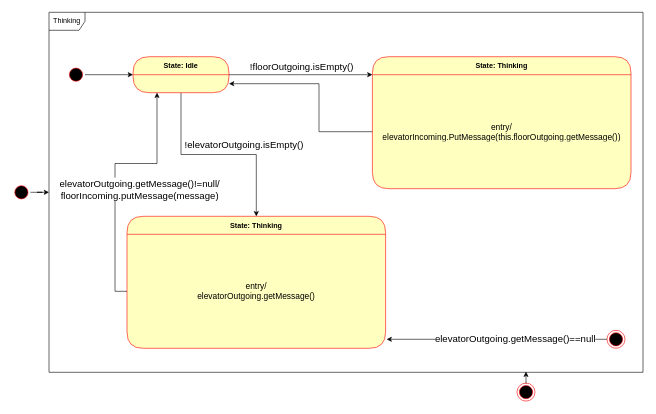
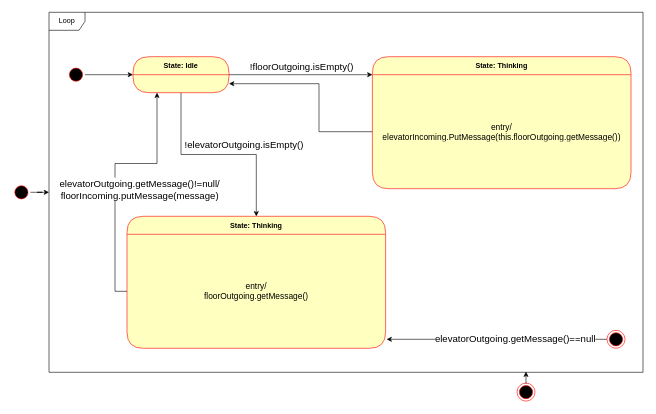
node "Thinking": label "Thinking" -> "Loop"
node "entry/ elevatorOutgoing.getMessage()": label "entry/ elevatorOutgoing.getMessage()" -> "entry/ floorOutgoing.getMessage()"
